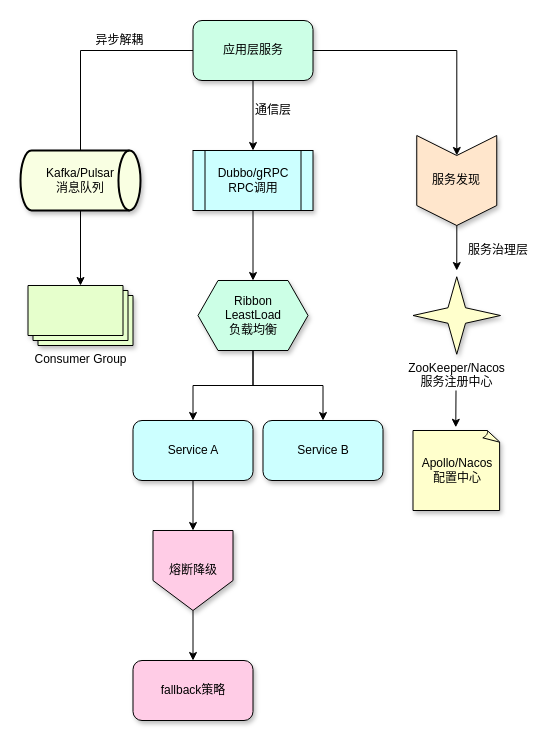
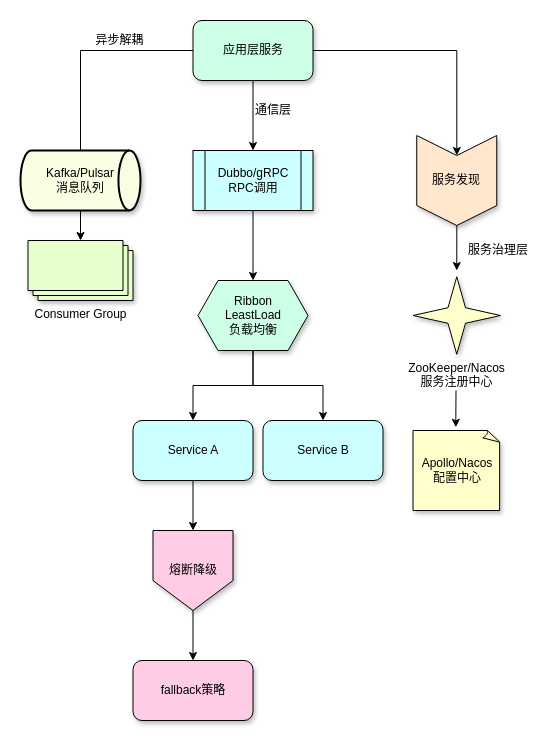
node "Consumer Group": moved (81, 316) -> (81, 271)
